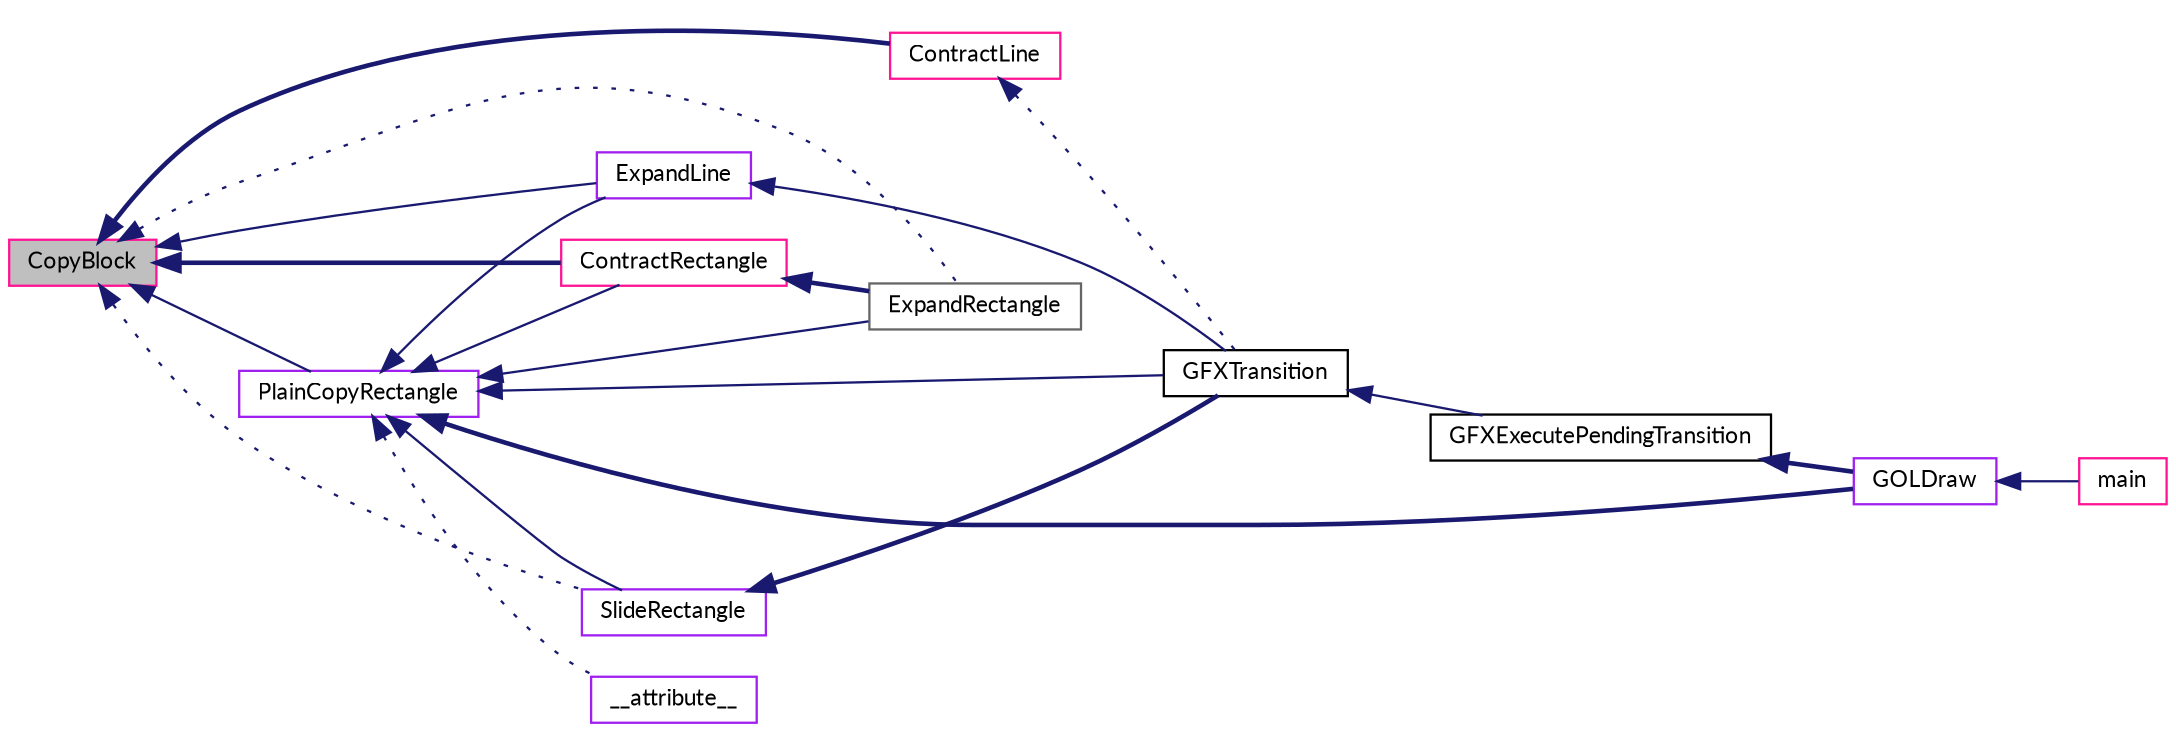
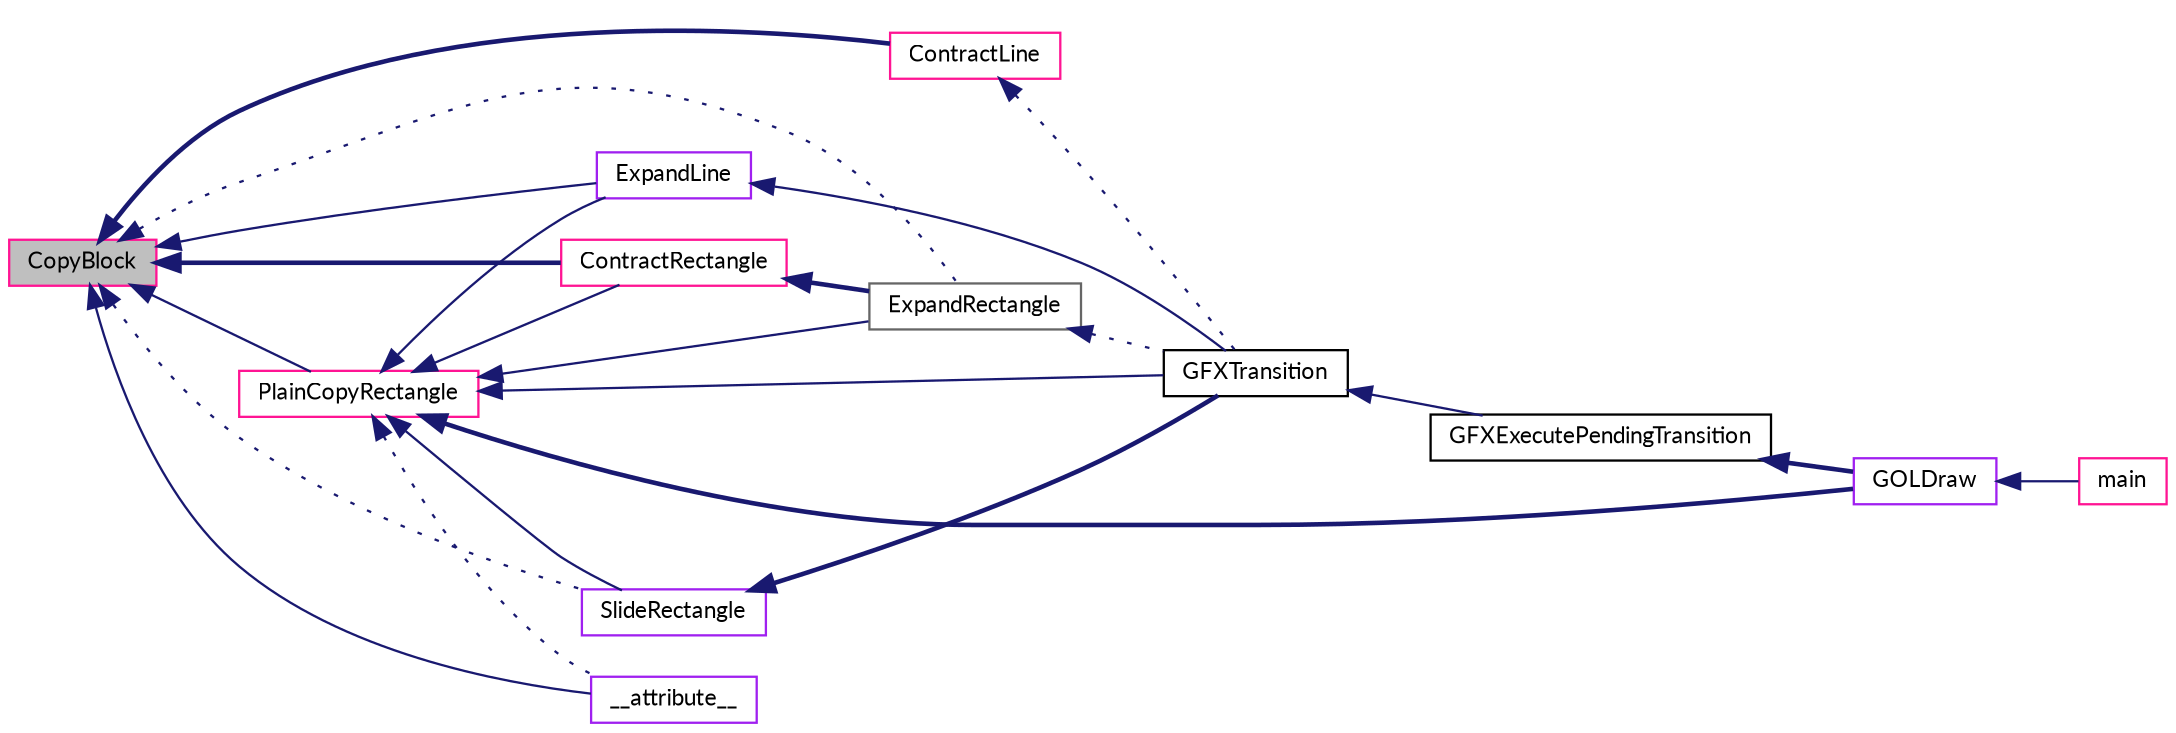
edge "GFXTransition" -> "ExpandRectangle": added
node "PlainCopyRectangle": color purple -> deeppink
edge "__attribute__" -> "CopyBlock": added
